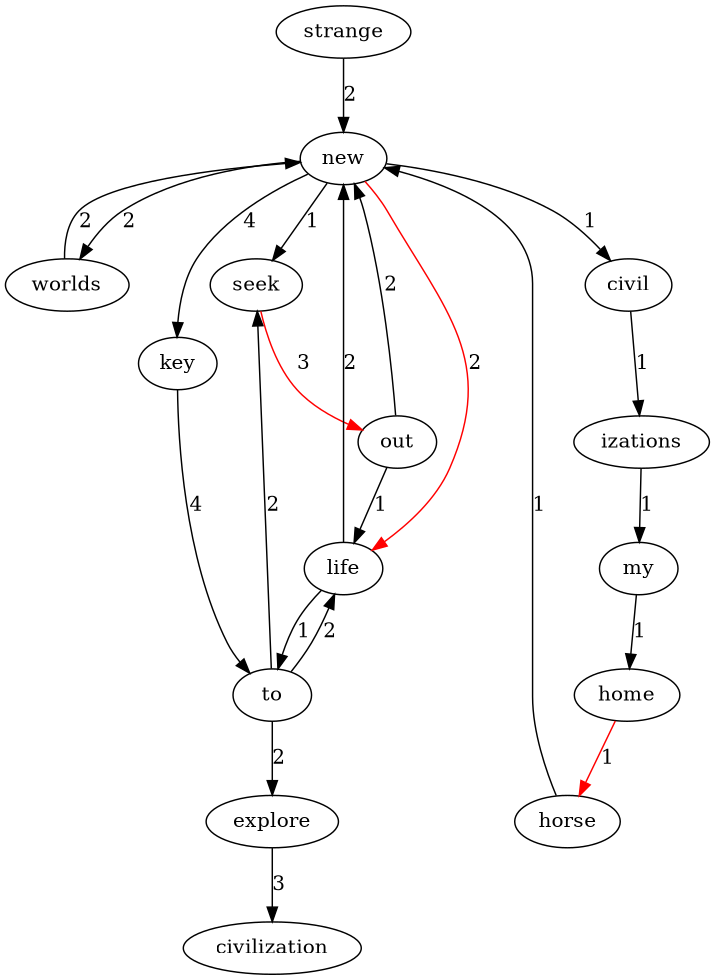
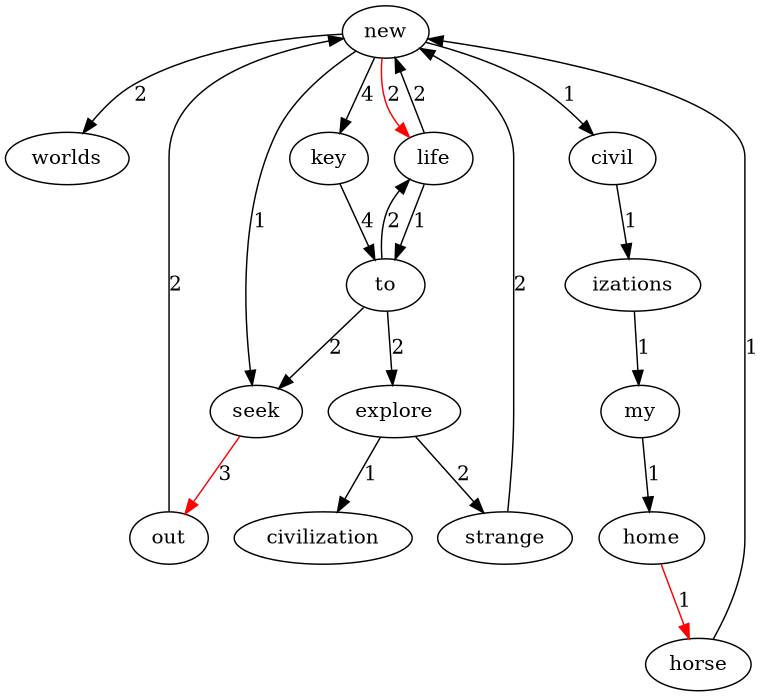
edge "worlds" -> "new": removed, label "2"
edge "explore" -> "strange": added, label "2"
edge "out" -> "life": removed, label "1"
edge "explore" -> "civilization": label "3" -> "1"
